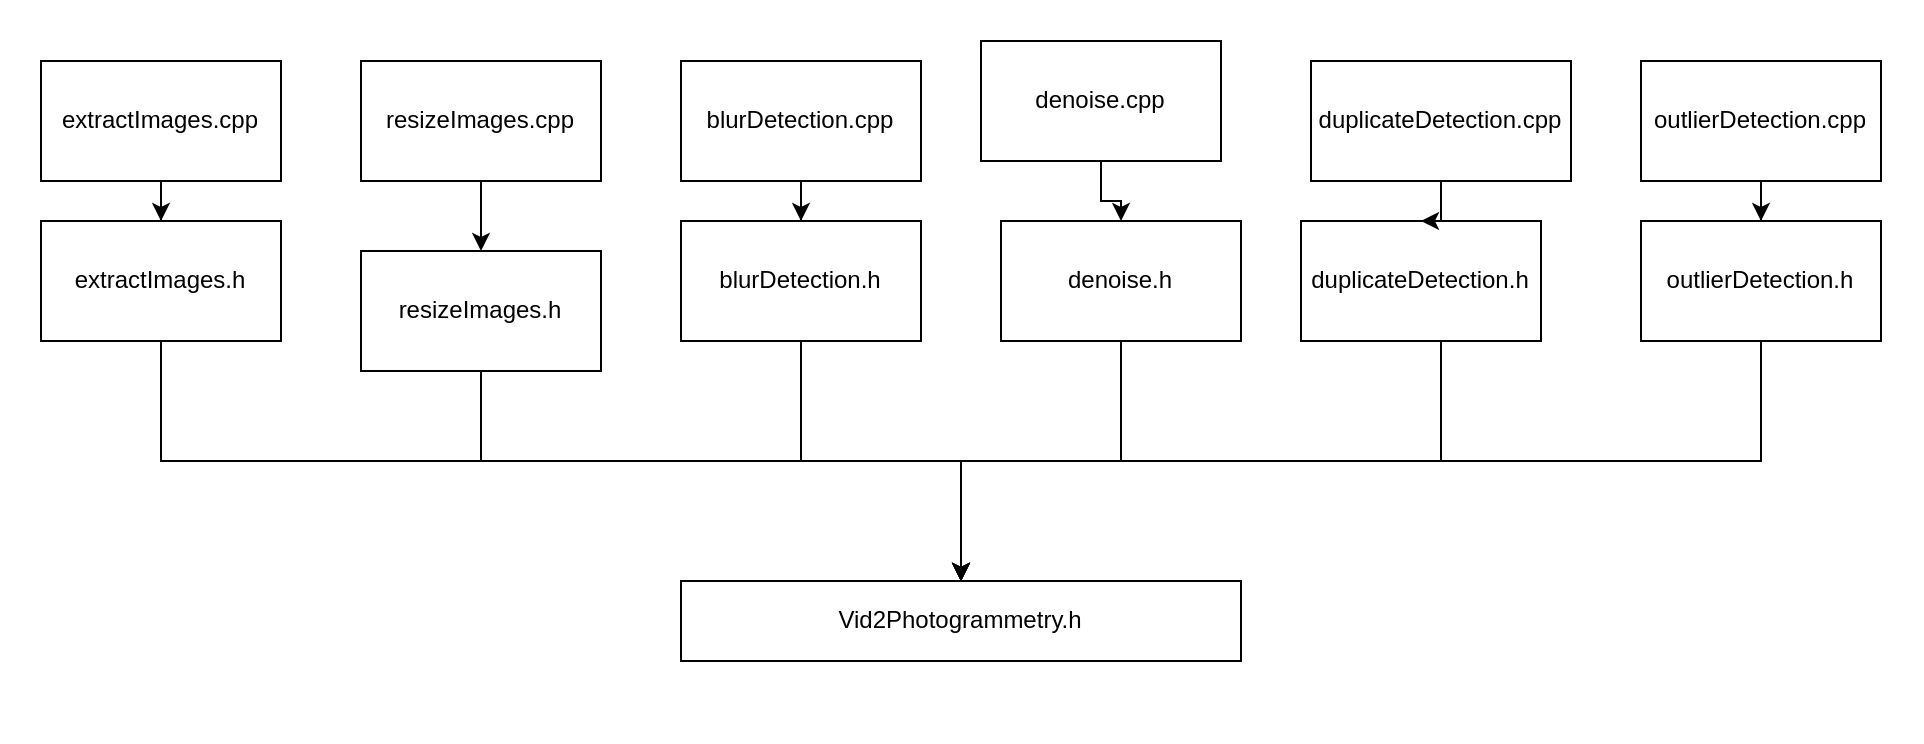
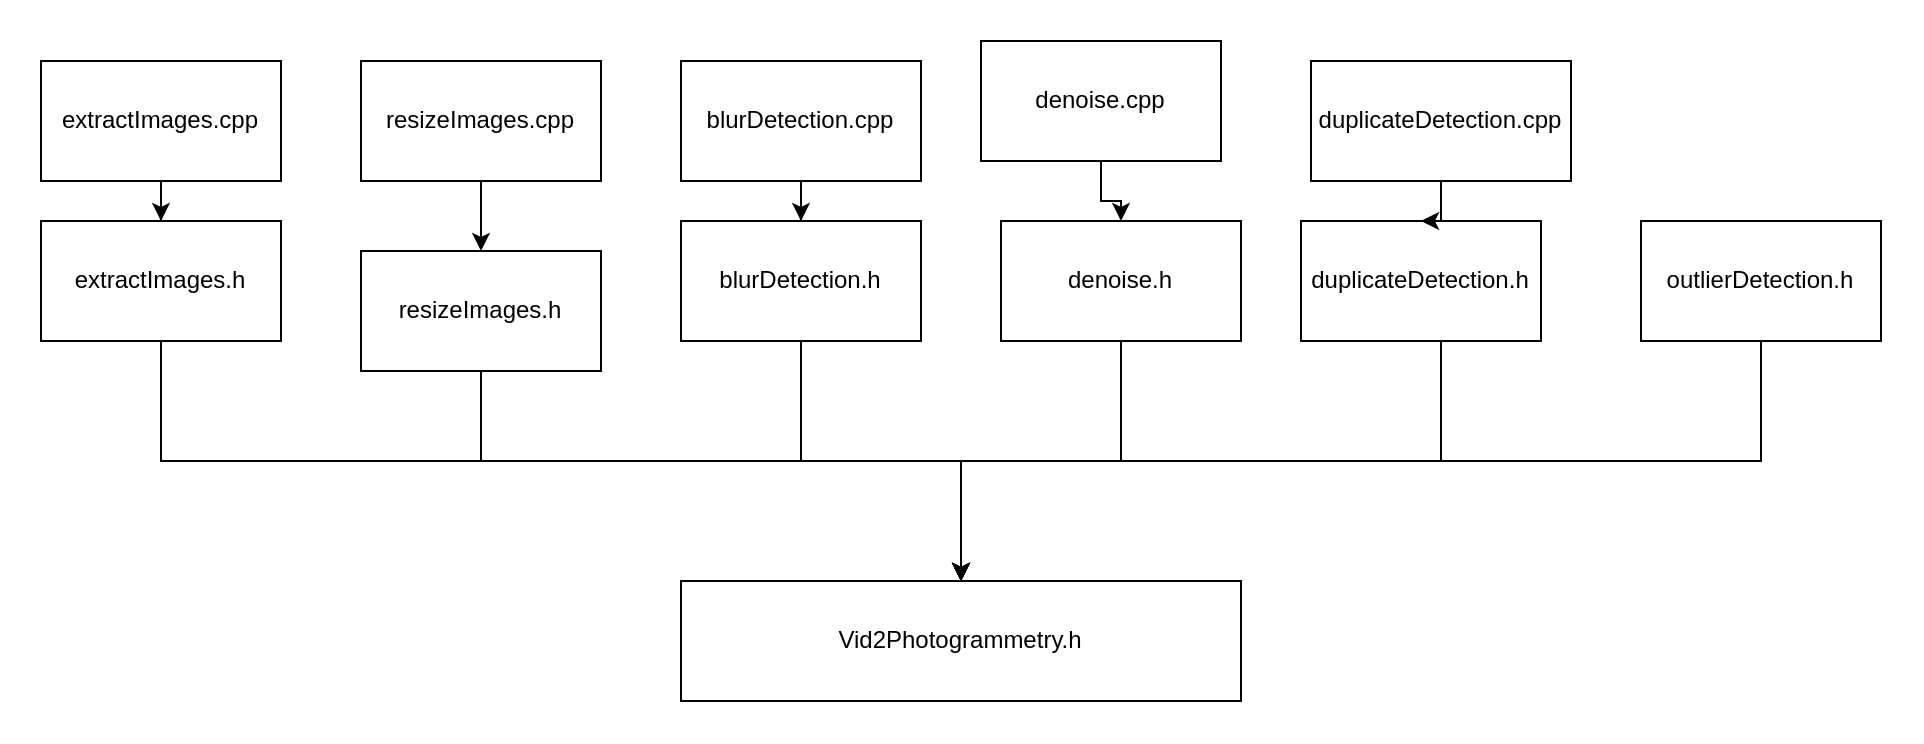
node "outlierDetection.cpp": removed
edge "outlierDetection.cpp" -> "outlierDetection.h": removed
node "Vid2Photogrammetry.h": size 560x80 -> 560x120
